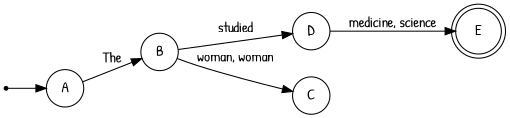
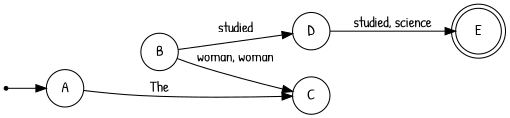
edge "D" -> "E": label "medicine, science" -> "studied, science"
edge "A" -> "B": now "A" -> "C"
